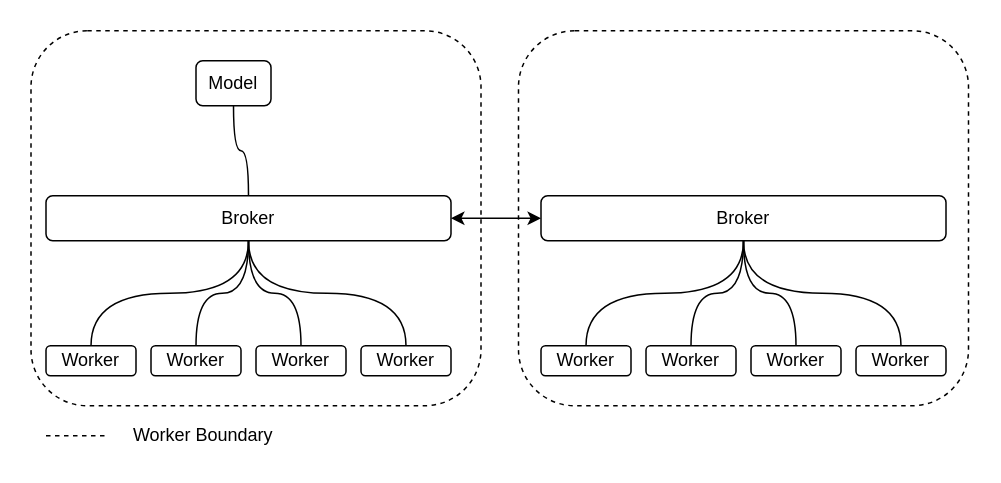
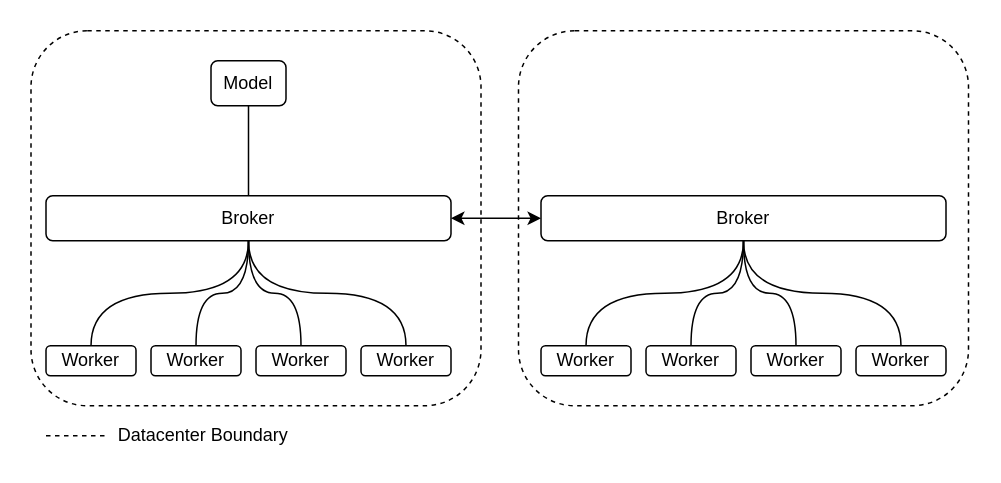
node "Model": moved (233, 83) -> (248, 83)
node "Worker Boundary": label "Worker Boundary" -> "Datacenter Boundary"
